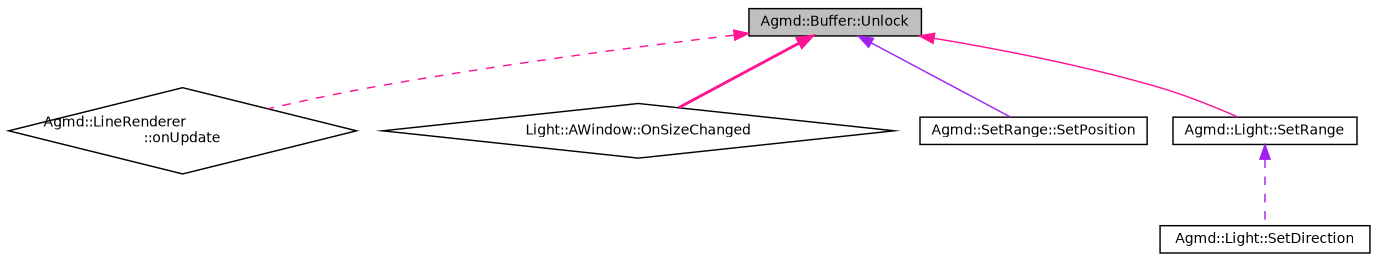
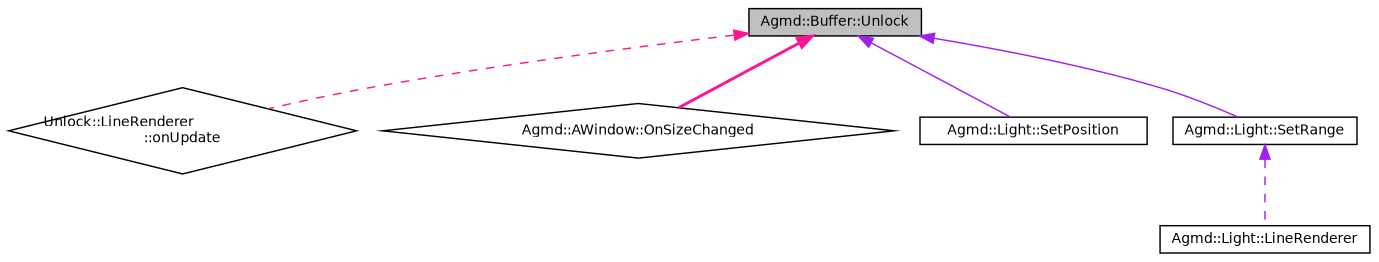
edge "Agmd::Light::SetRange" -> "Agmd::Buffer::Unlock": color deeppink -> purple
node "Agmd::LineRenderer ::onUpdate": label "Agmd::LineRenderer ::onUpdate" -> "Unlock::LineRenderer ::onUpdate"
node "Light::AWindow::OnSizeChanged": label "Light::AWindow::OnSizeChanged" -> "Agmd::AWindow::OnSizeChanged"
node "Agmd::SetRange::SetPosition": label "Agmd::SetRange::SetPosition" -> "Agmd::Light::SetPosition"
node "Agmd::Light::SetDirection": label "Agmd::Light::SetDirection" -> "Agmd::Light::LineRenderer"
